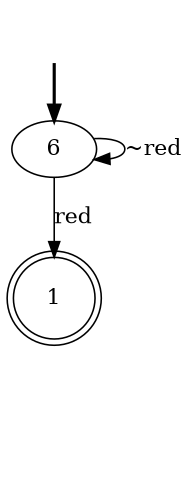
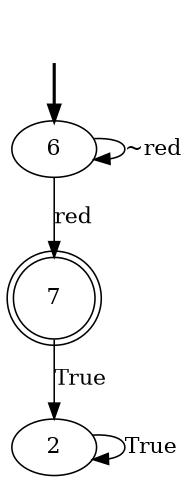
node "1": label "1" -> "7"
node "2": added
